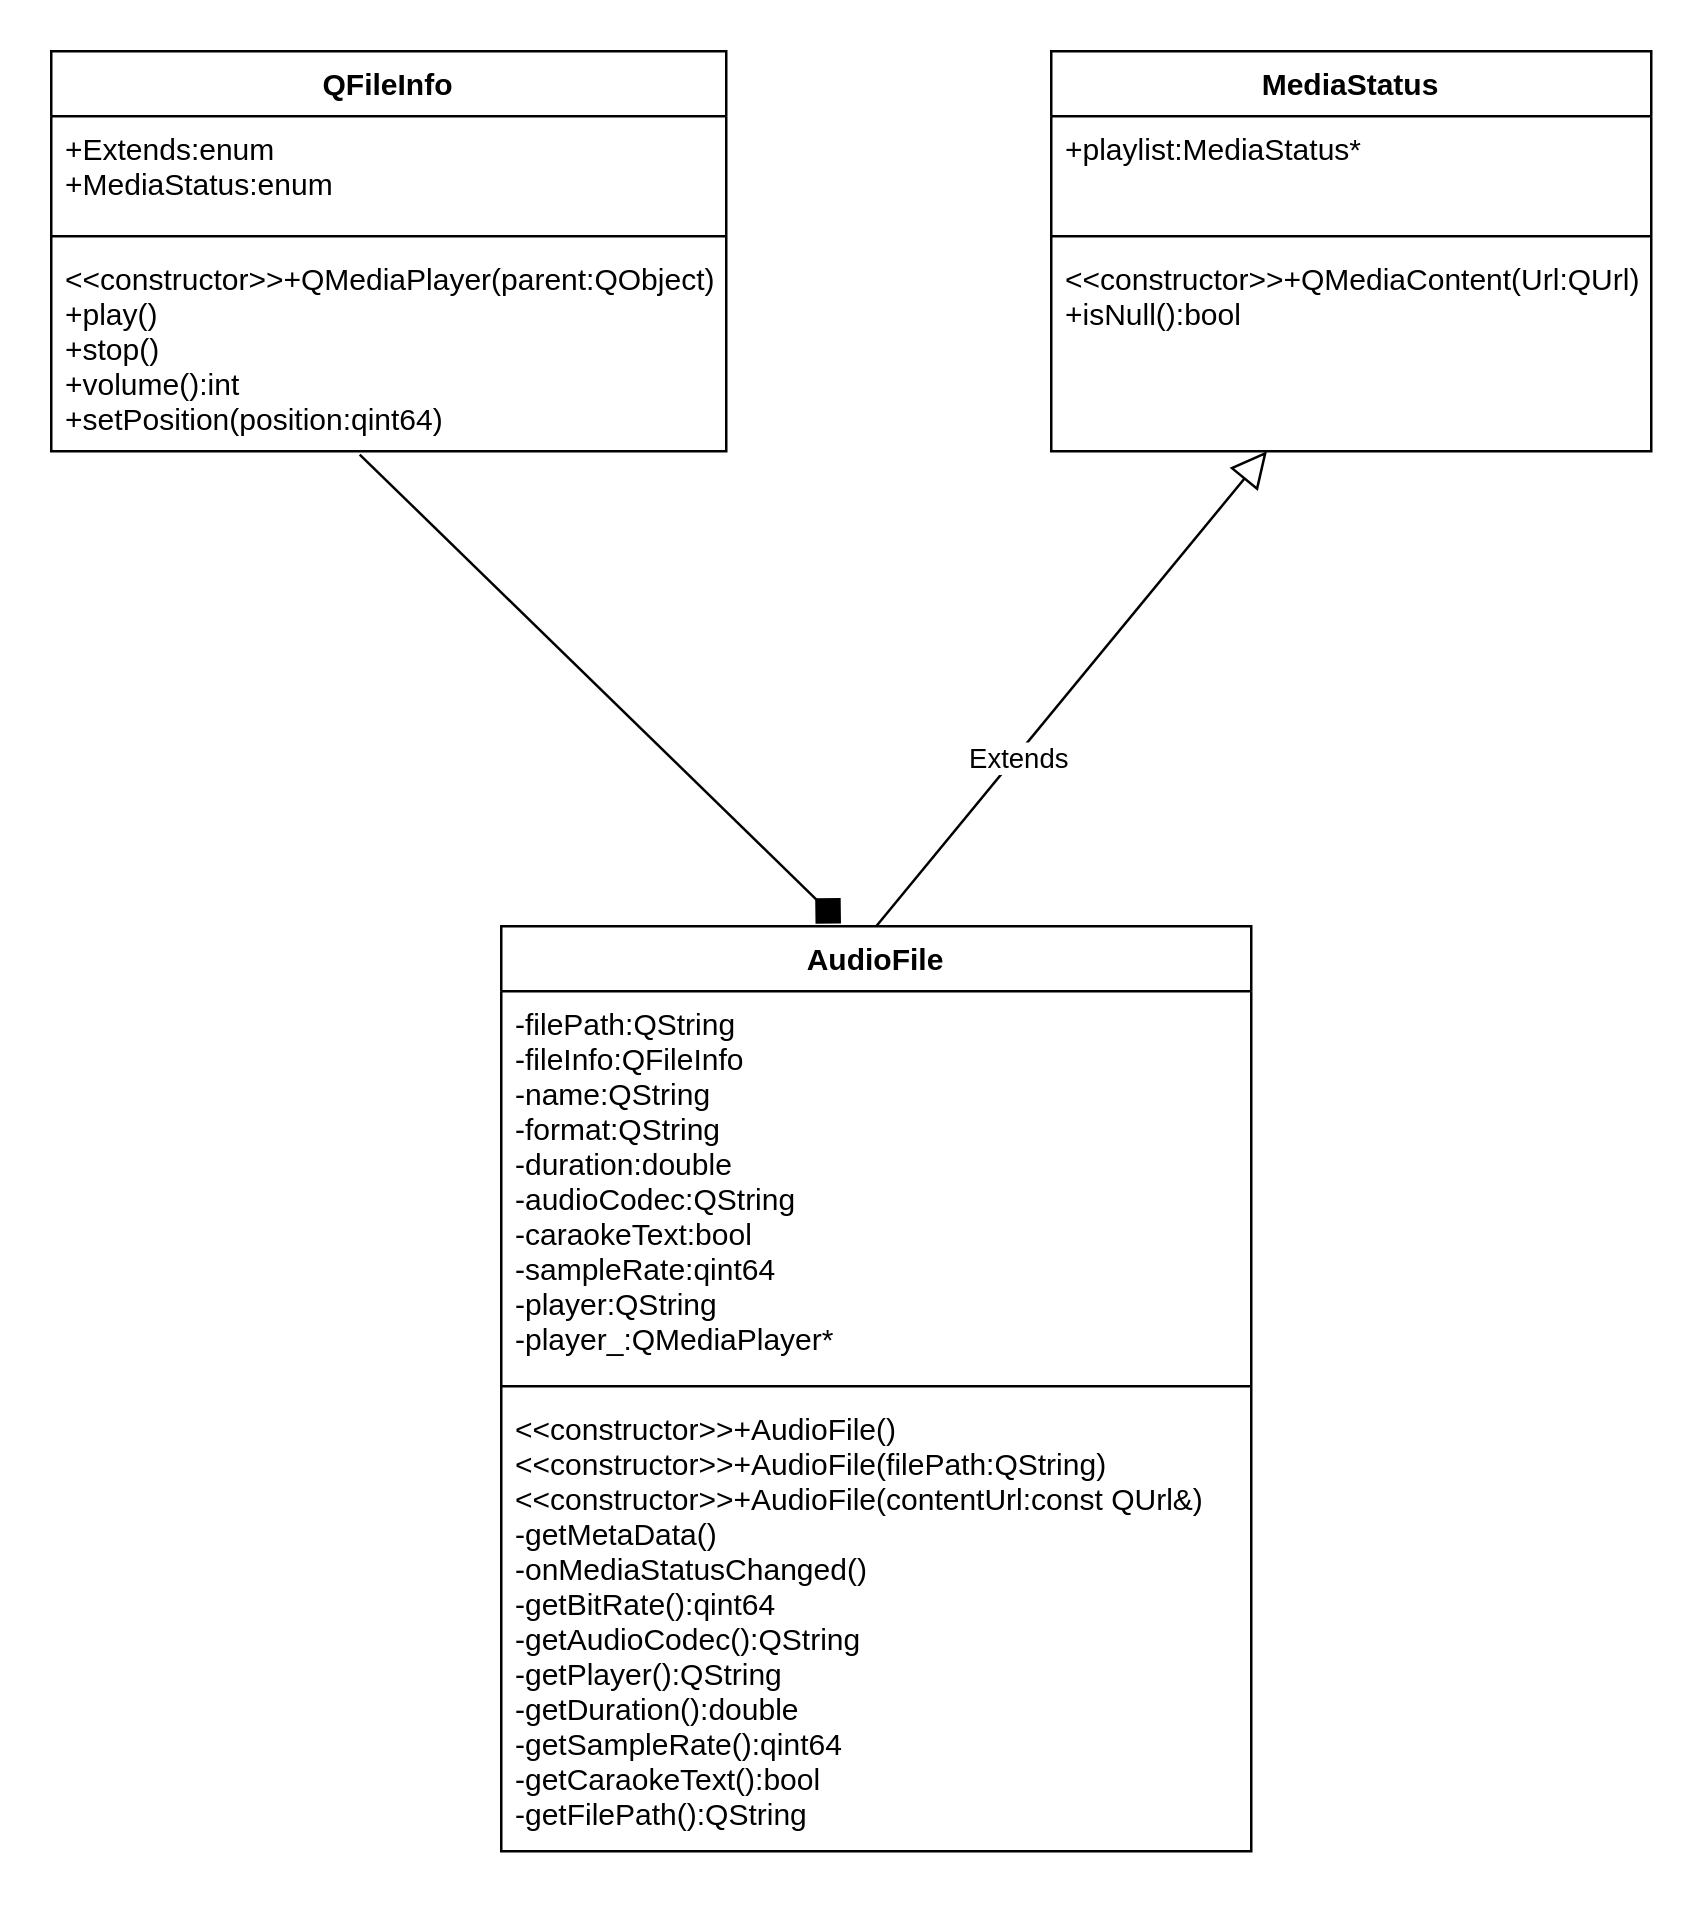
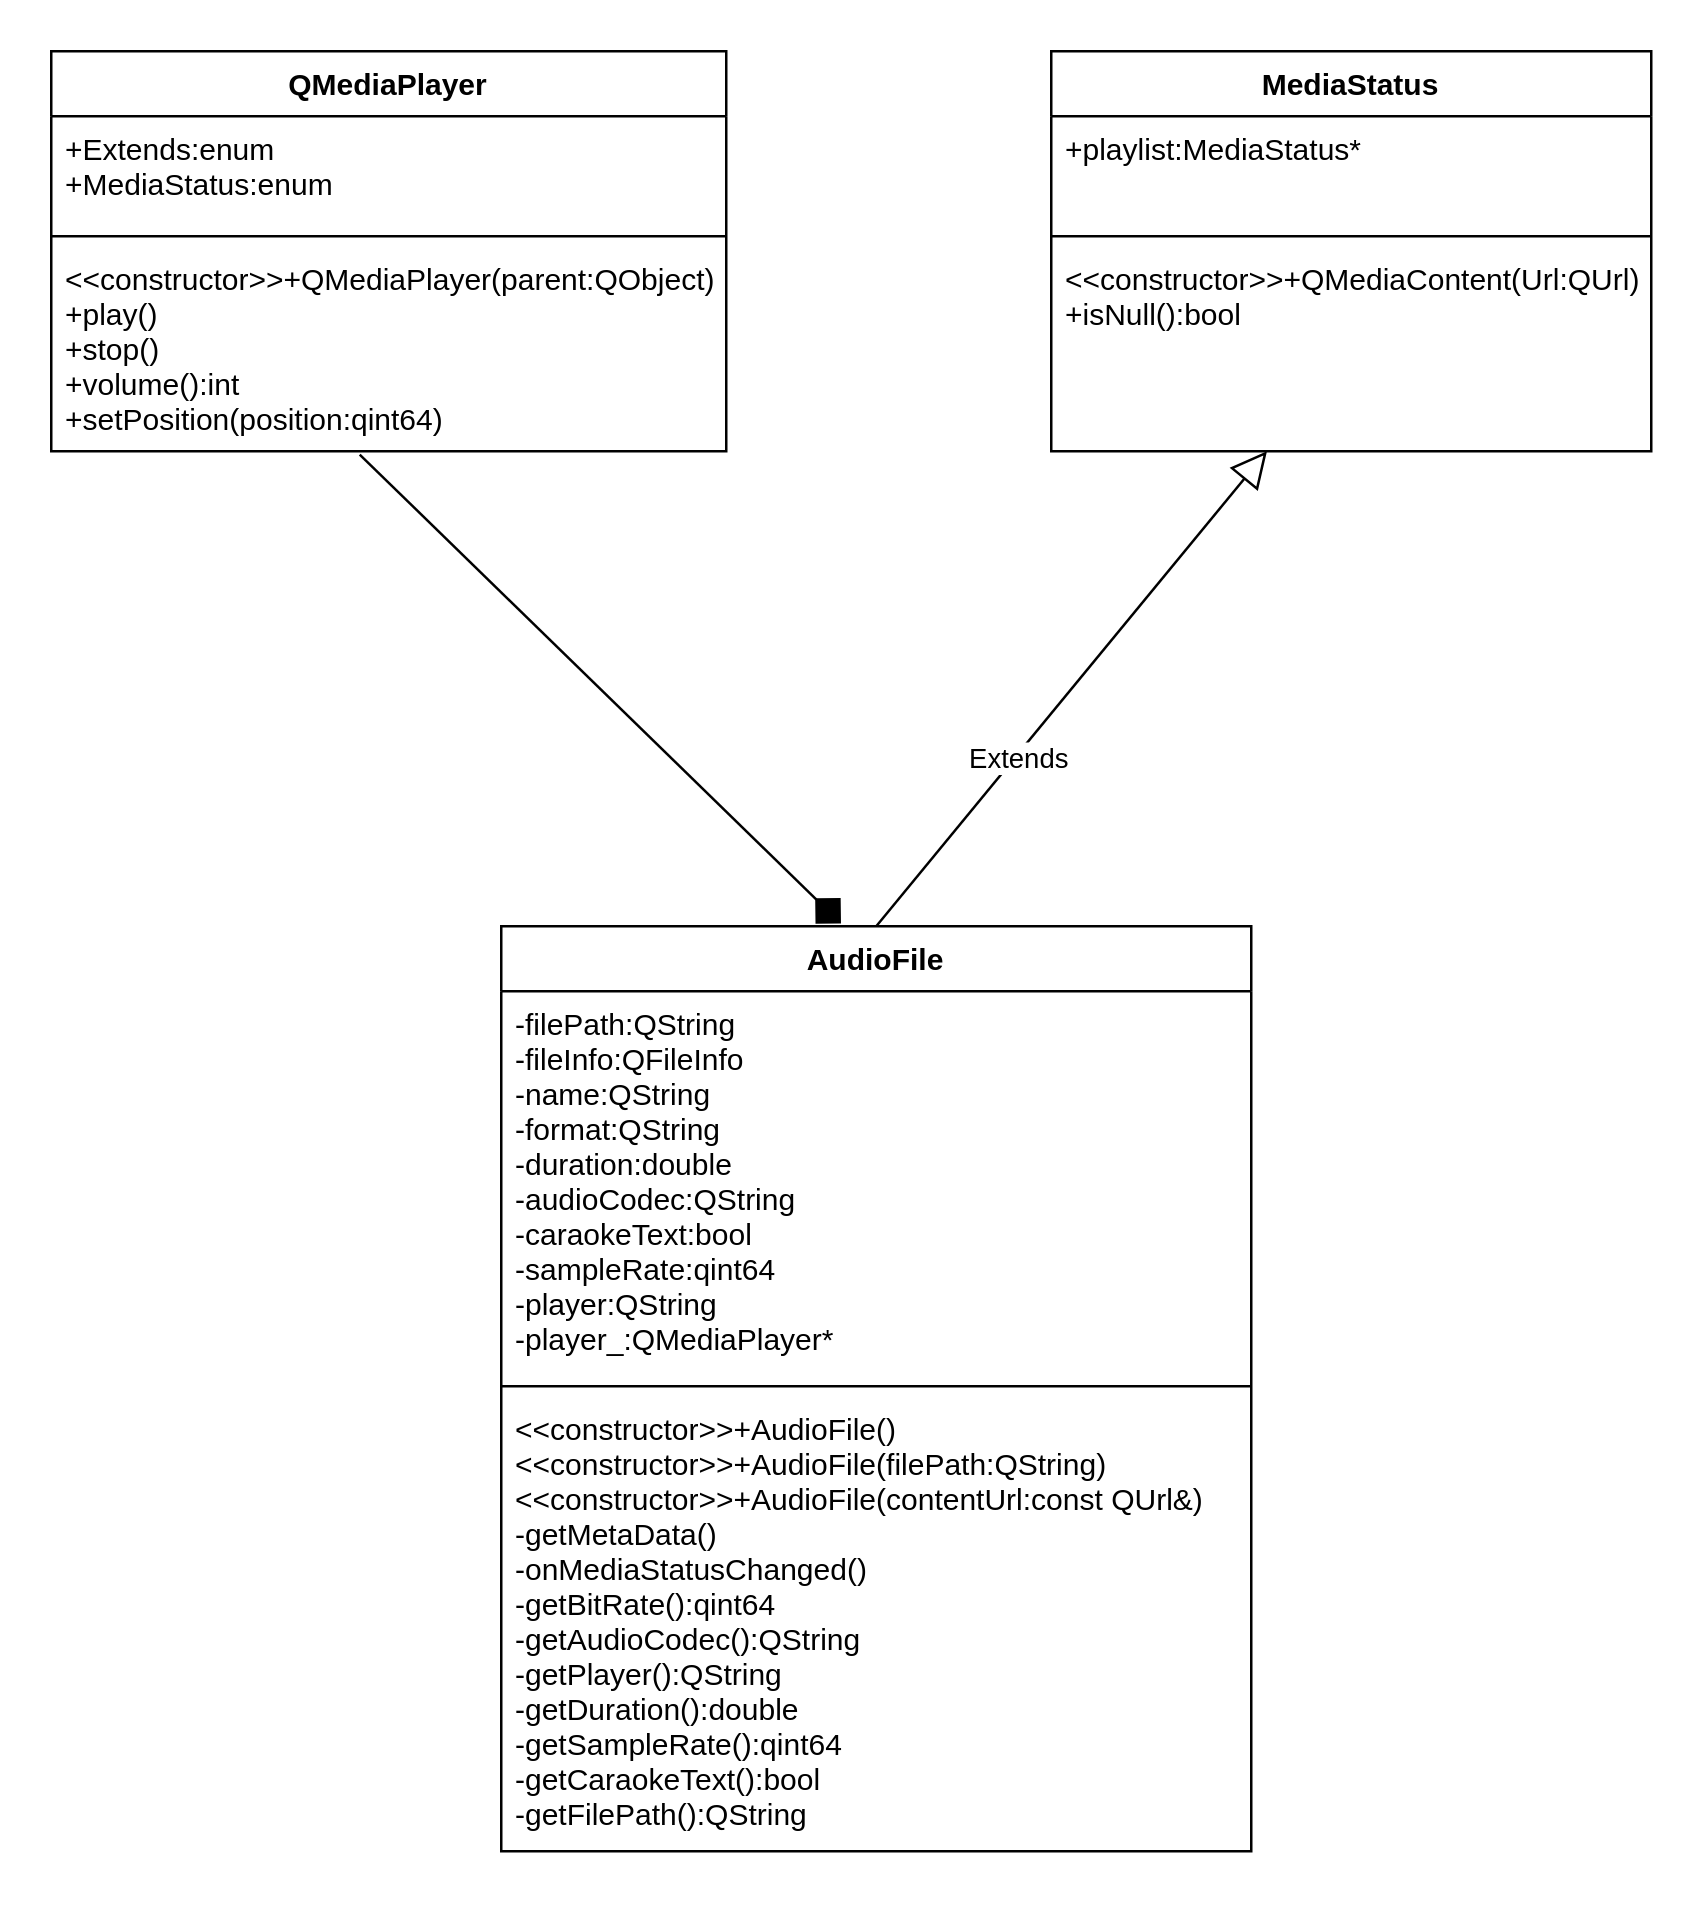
node "QFileInfo": label "QFileInfo" -> "QMediaPlayer"
